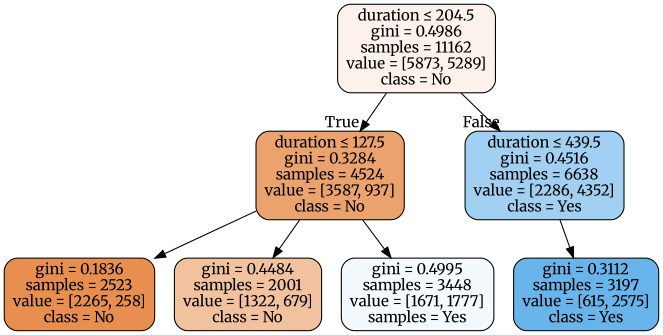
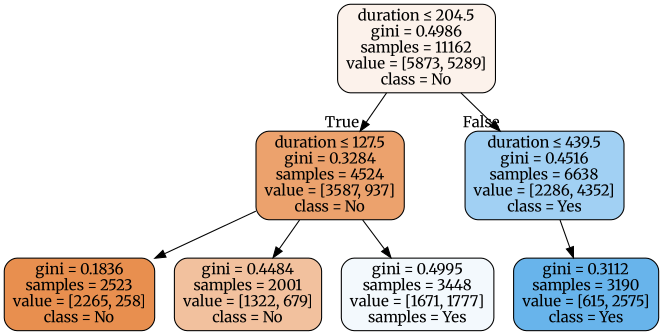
node "gini = 0.3112": text "samples = 3197" -> "samples = 3190"
